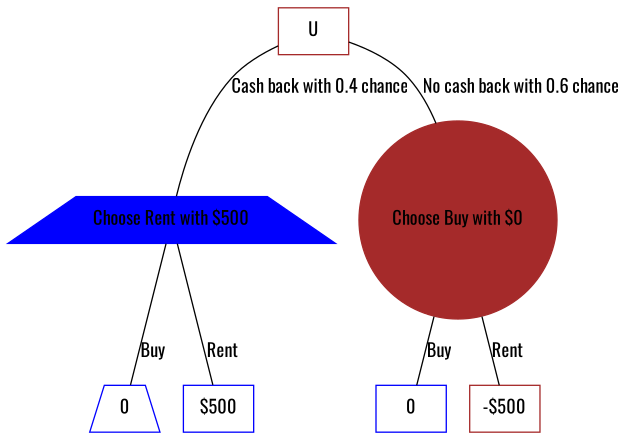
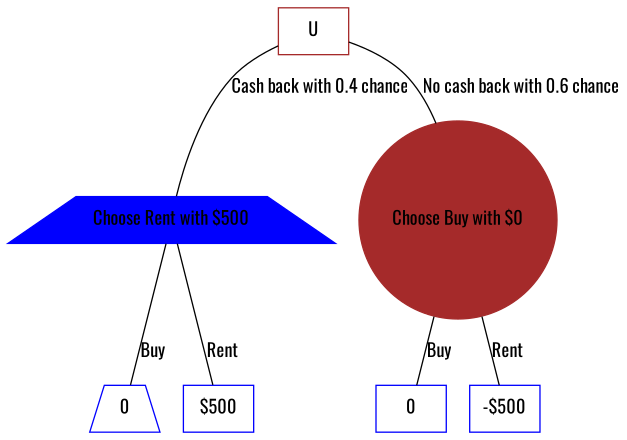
node "-$500": color brown -> blue
